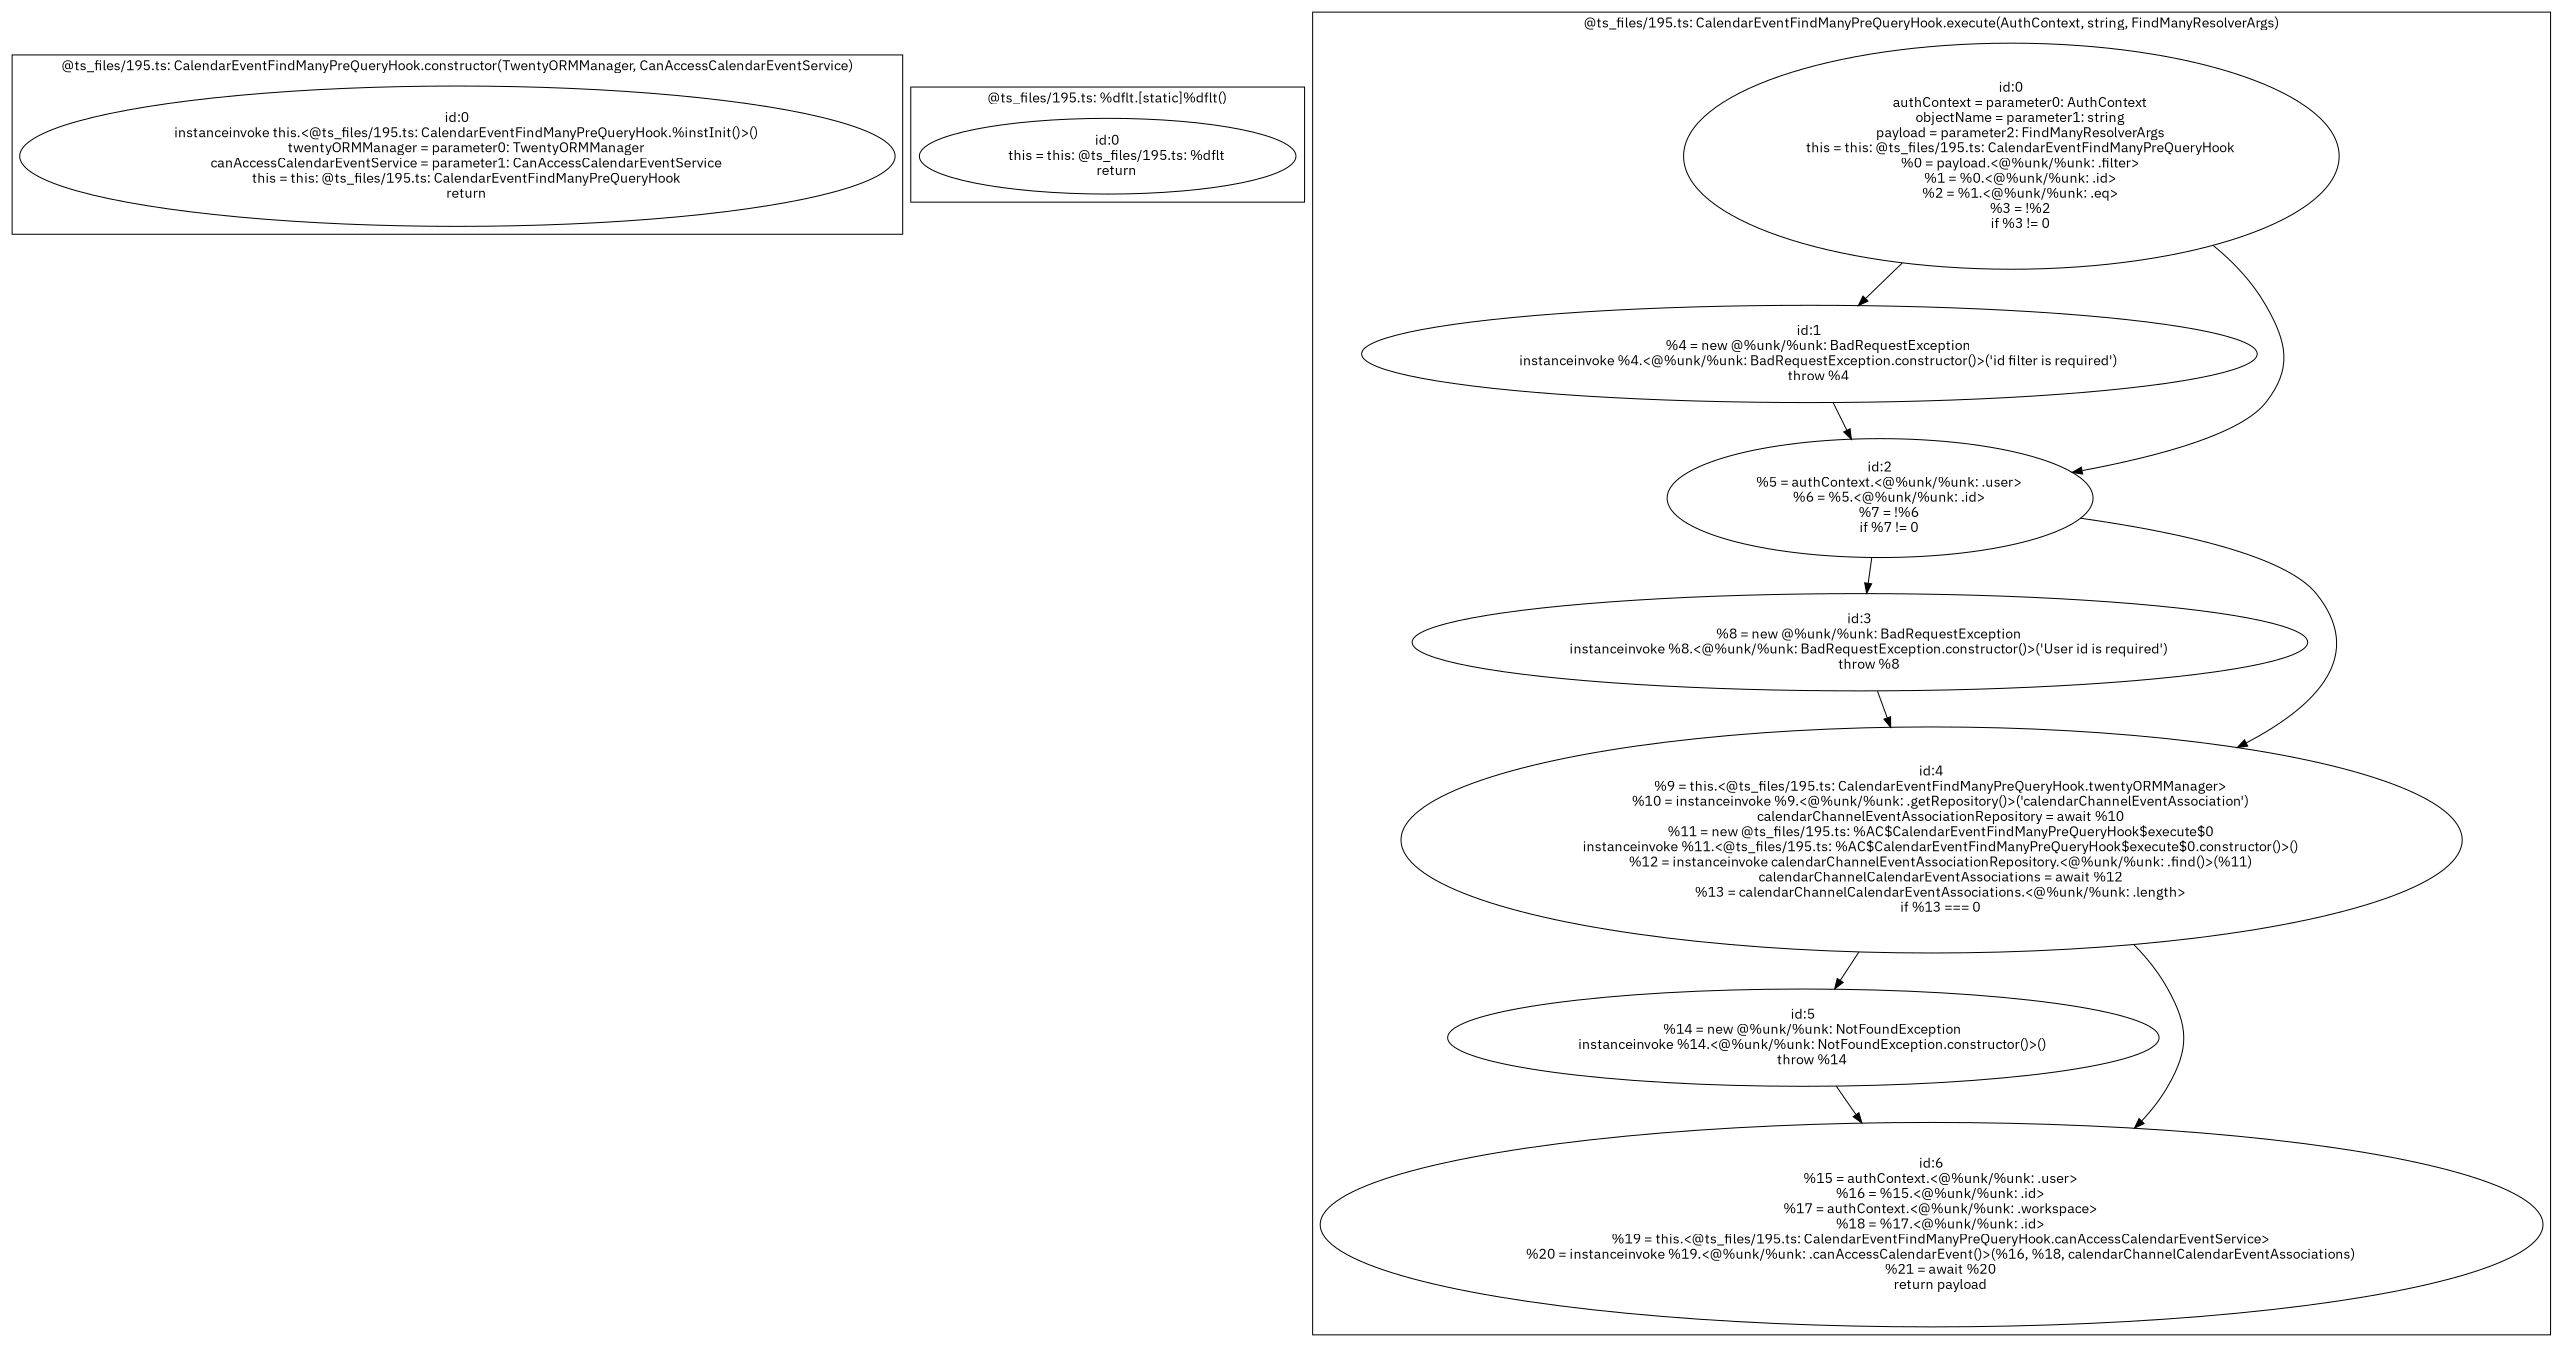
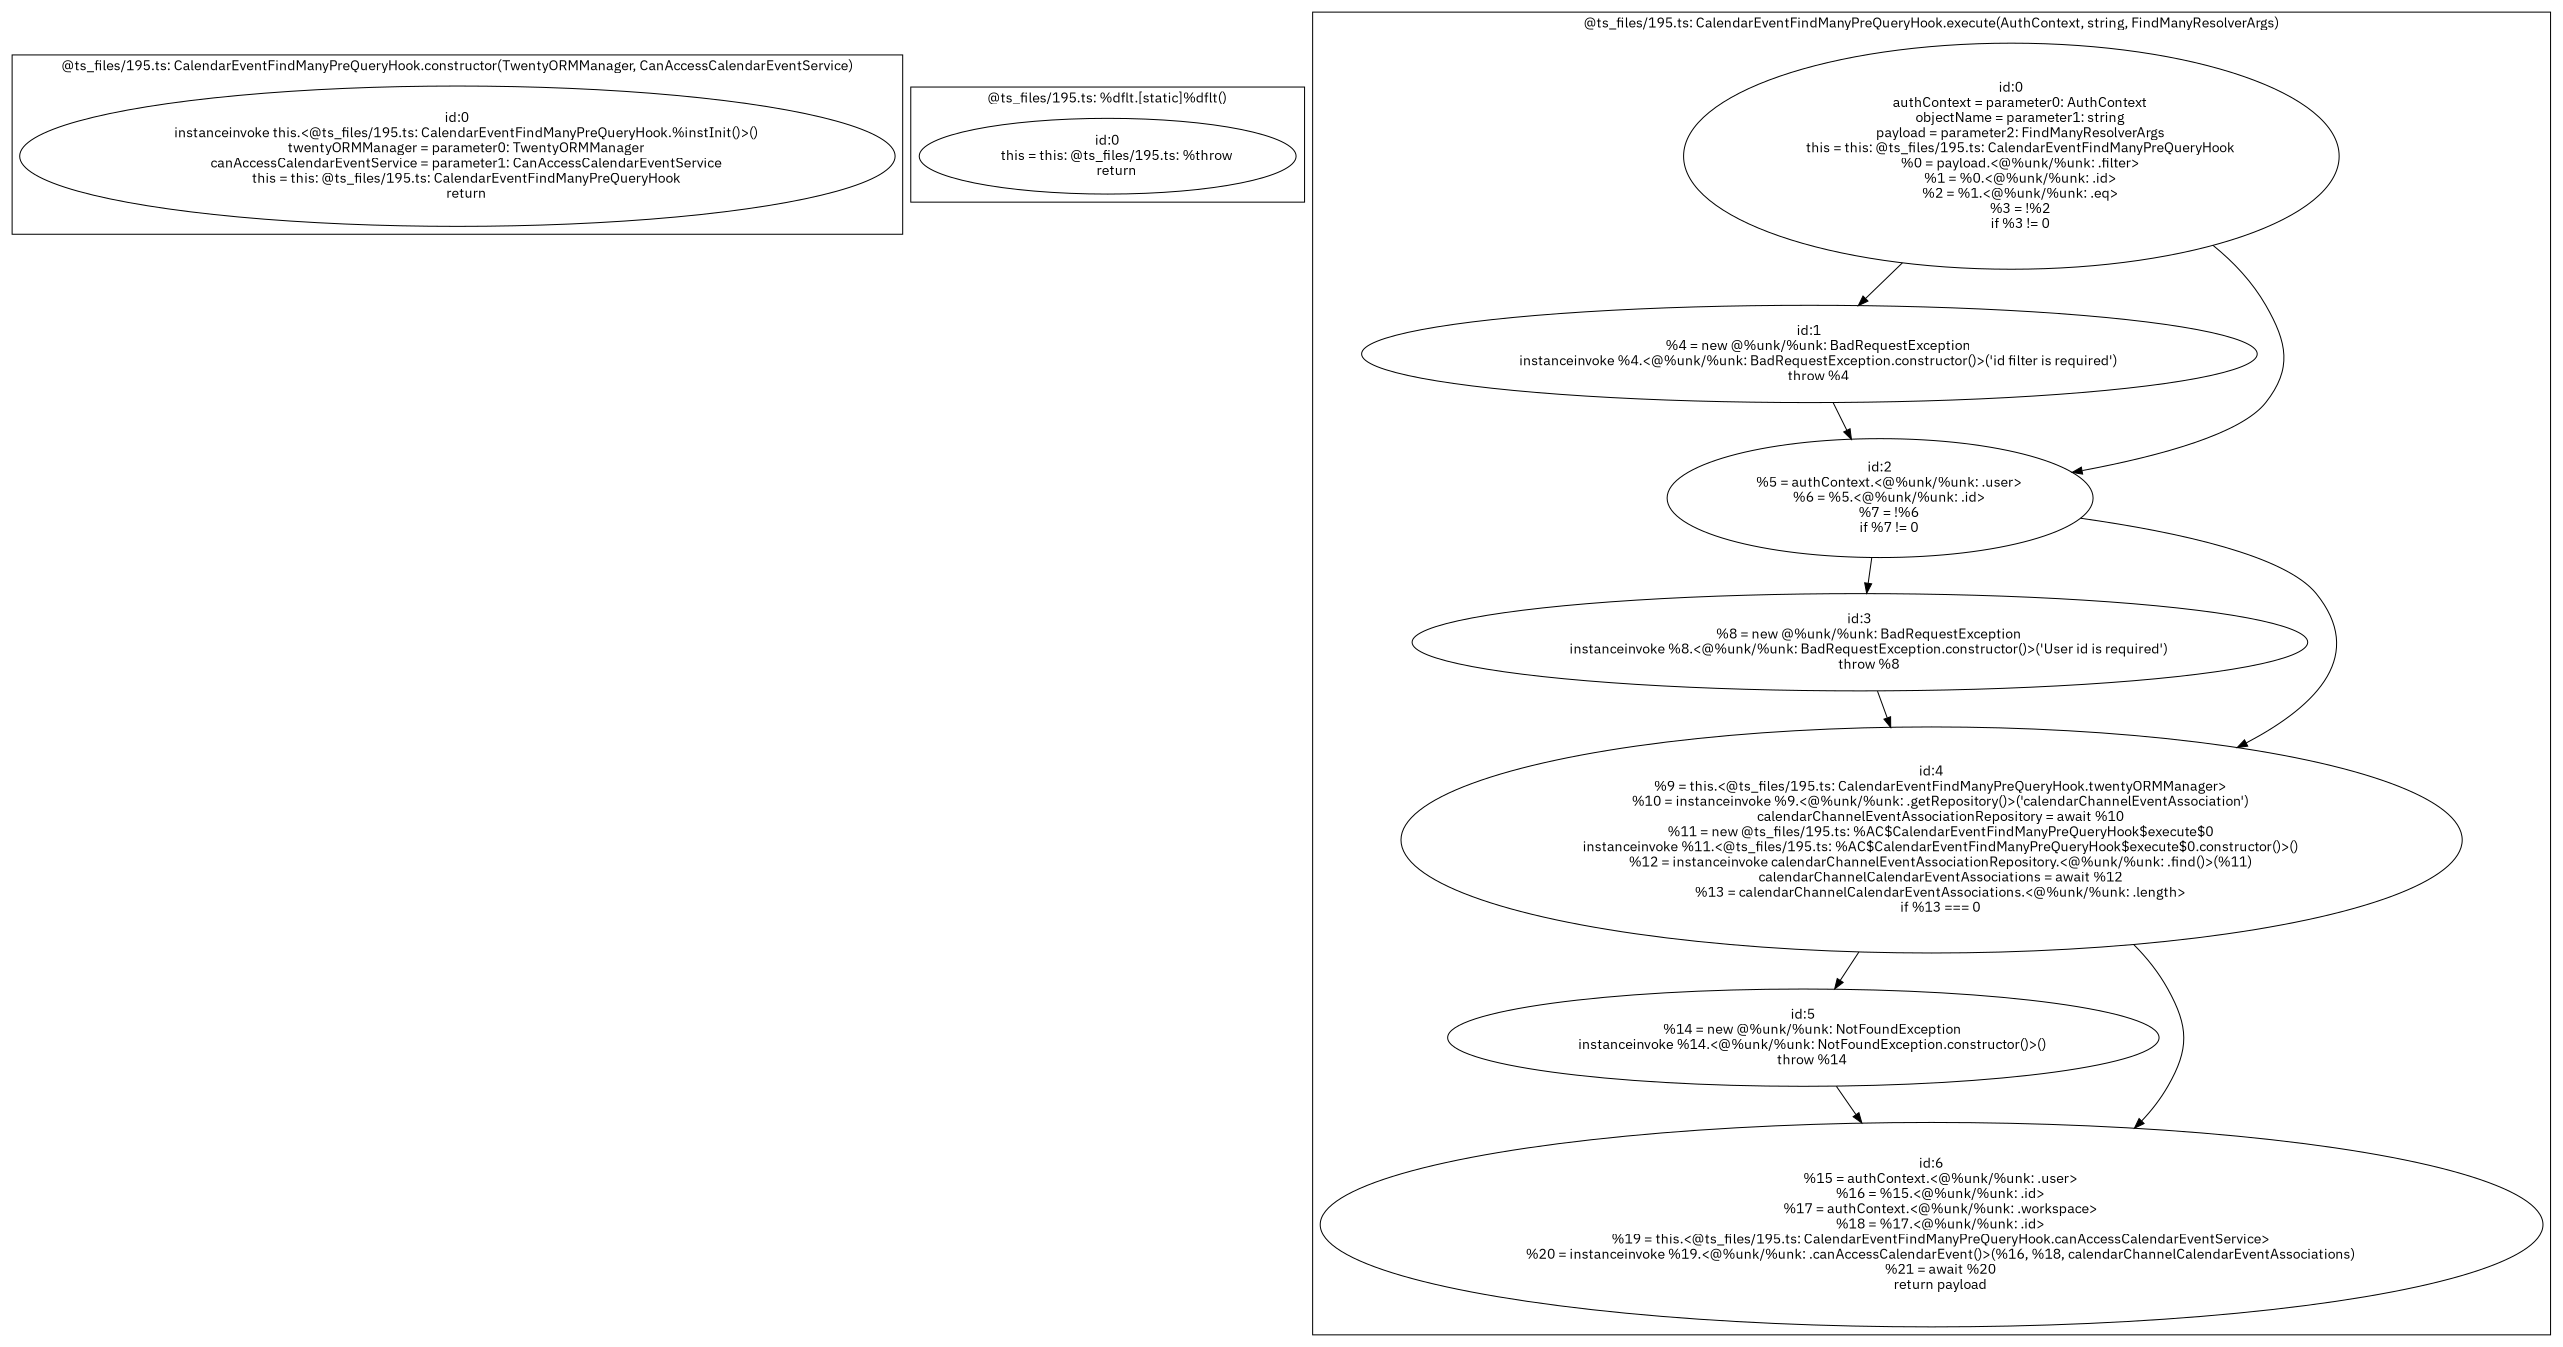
node "id:0 this = this: @ts_files/195.ts: %dflt return": label "id:0 this = this: @ts_files/195.ts: %dflt return" -> "id:0 this = this: @ts_files/195.ts: %throw return"
